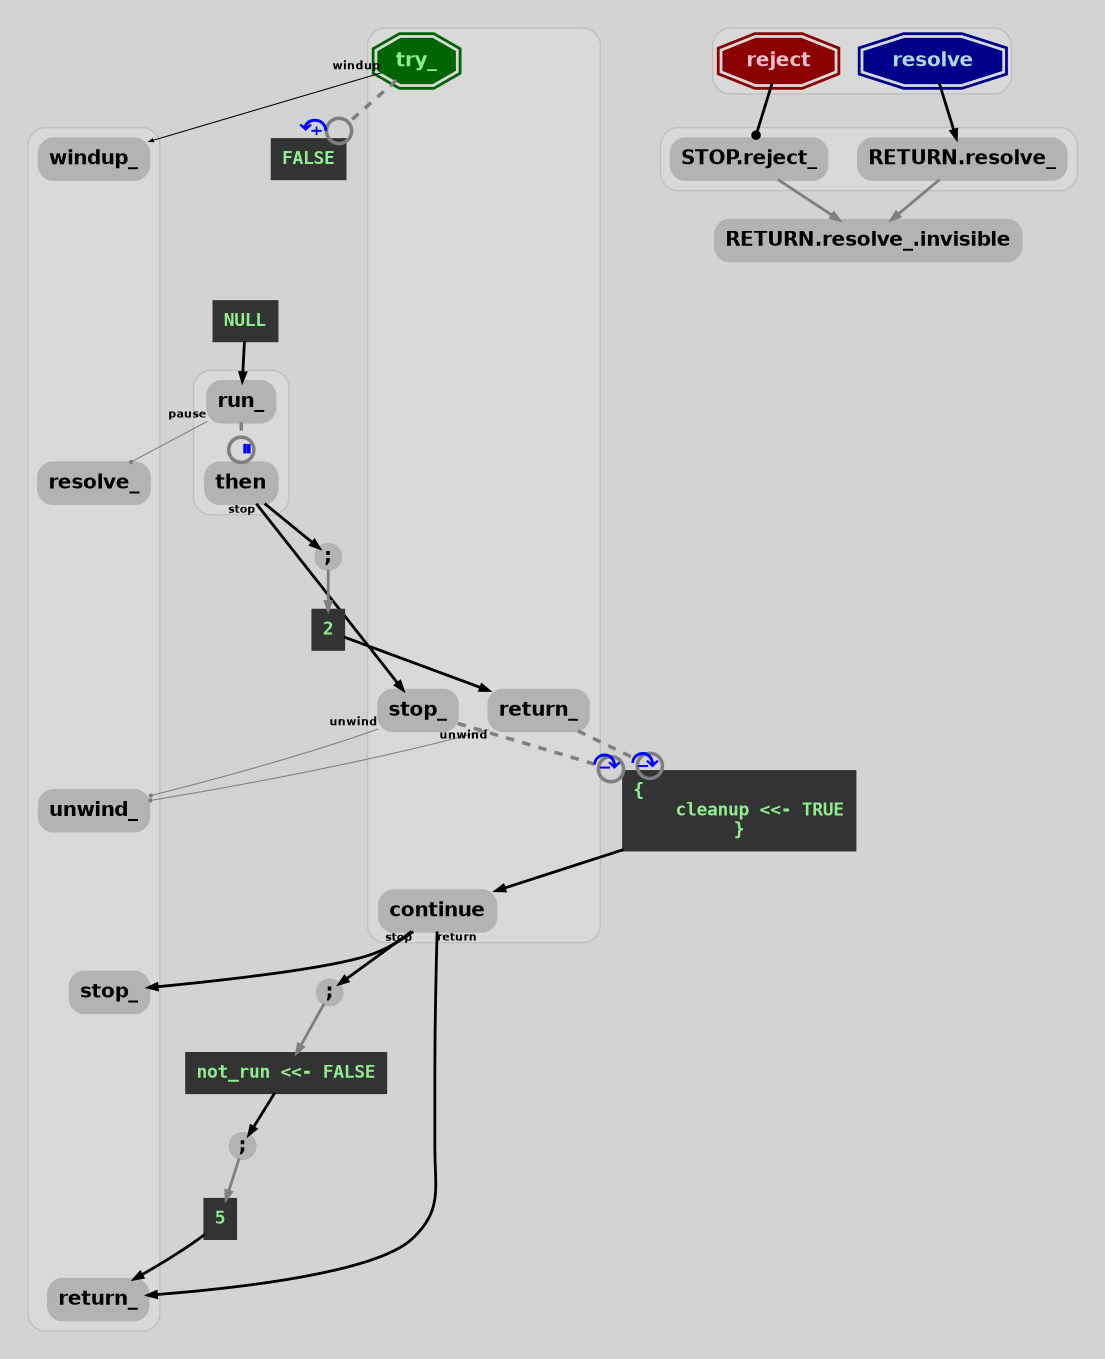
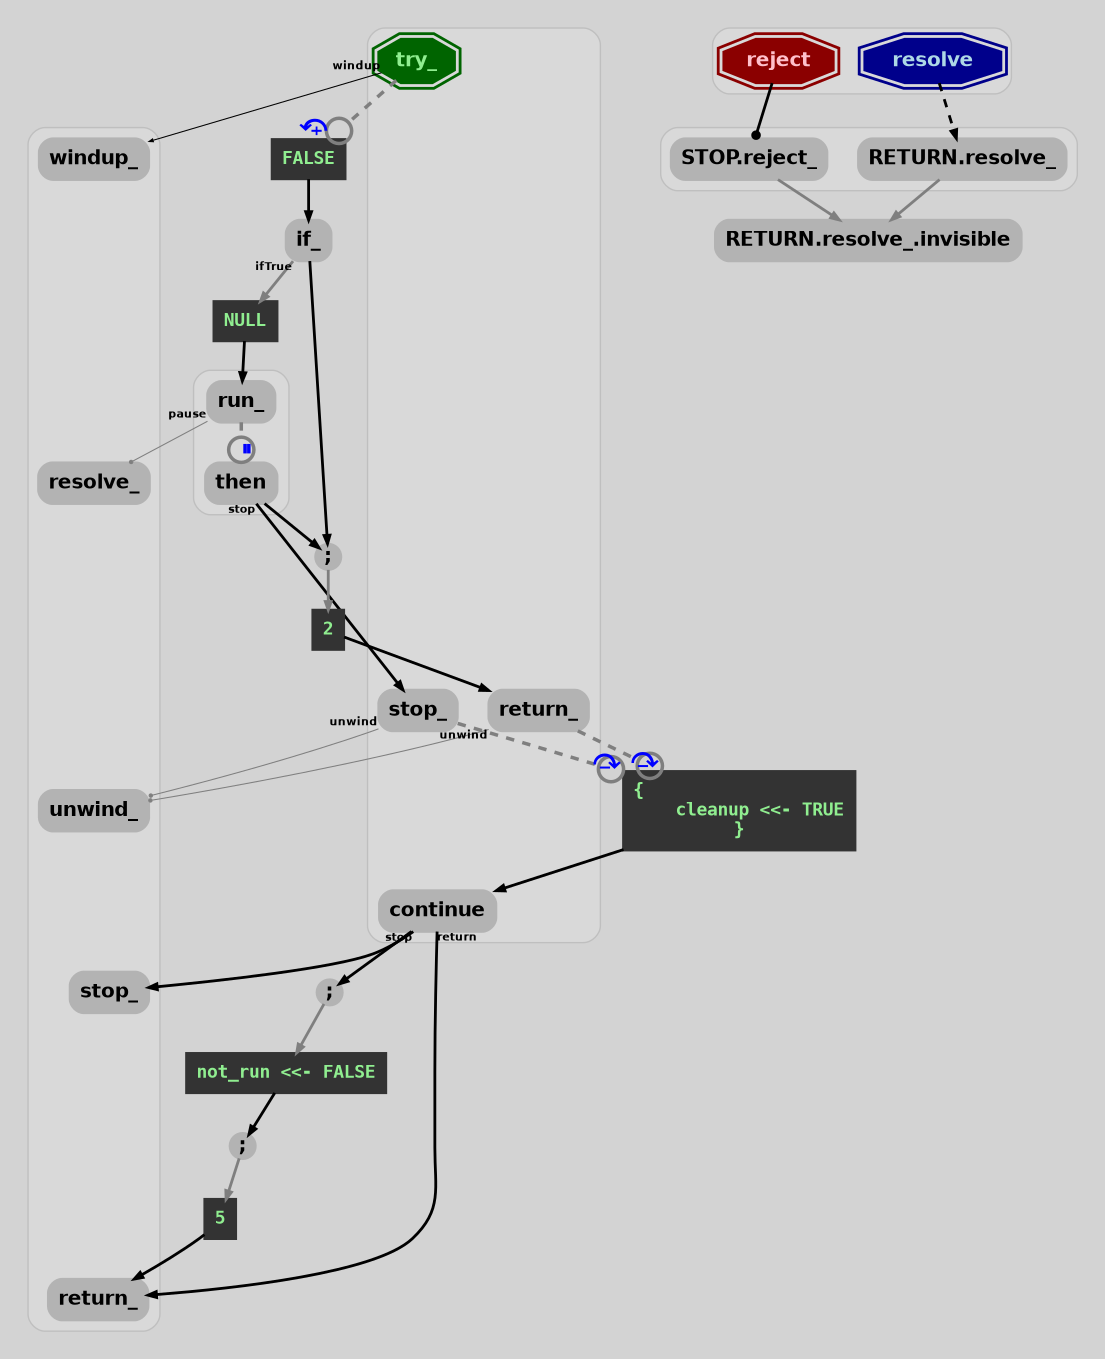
edge "resolve" -> "RETURN.resolve_": style solid -> dashed
node "if_": added
